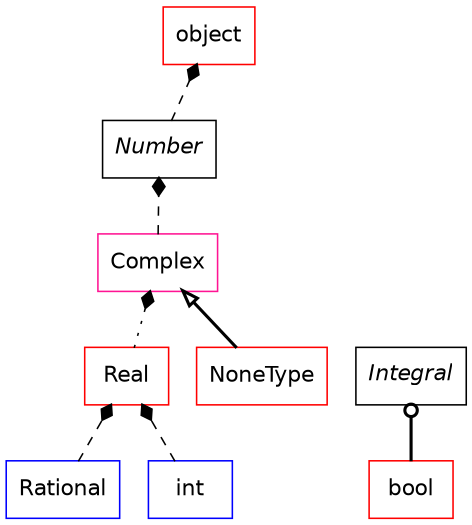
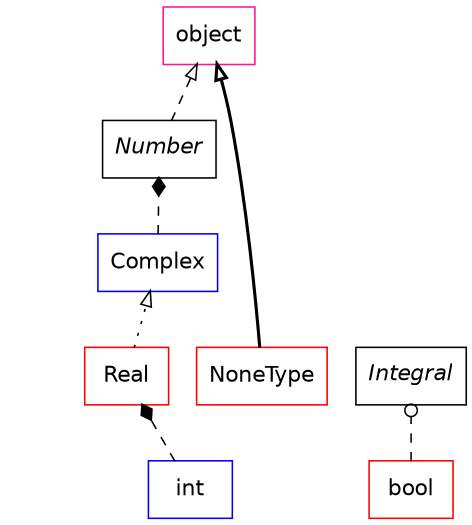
node "object": color red -> deeppink
edge "Number" -> "object": arrowhead diamond -> onormal
node "Complex": color deeppink -> blue
edge "NoneType" -> "Complex": now "NoneType" -> "object"
edge "Real" -> "Complex": arrowhead diamond -> onormal
edge "bool" -> "Integral": style bold -> dashed
node "Rational": removed
